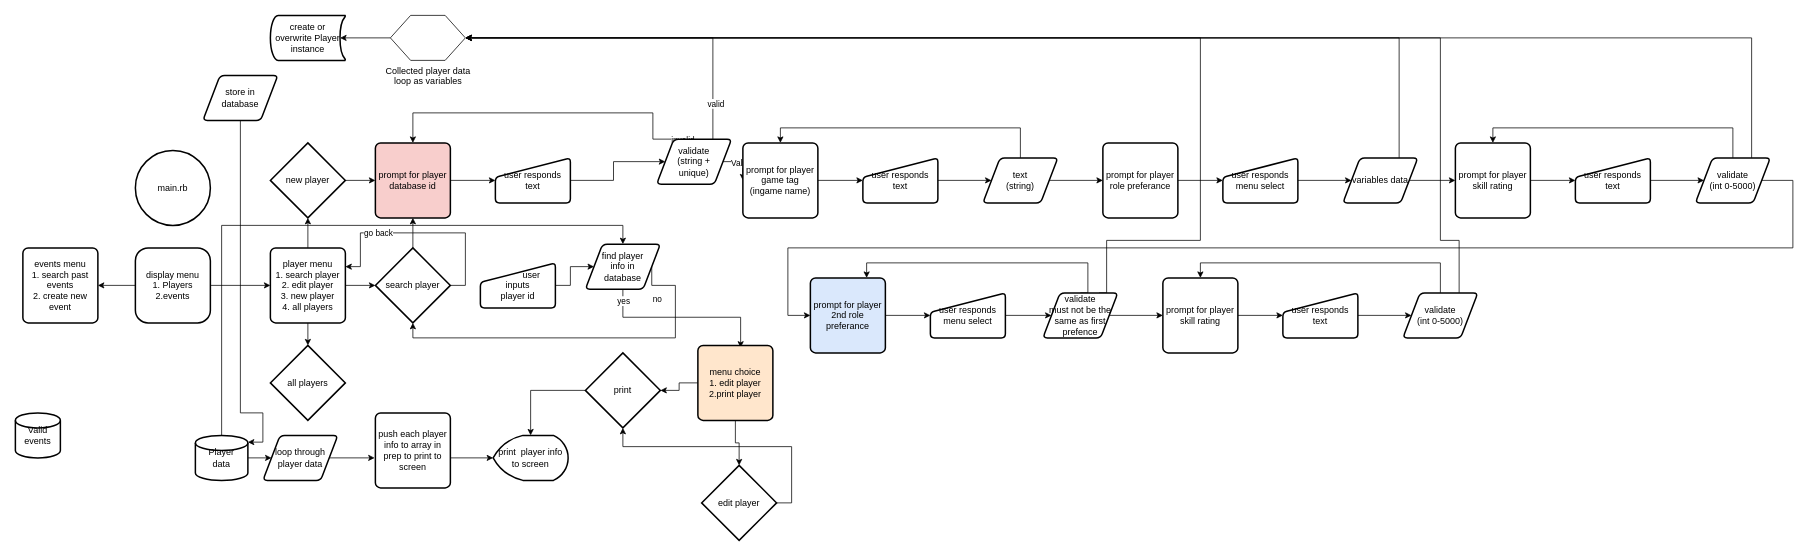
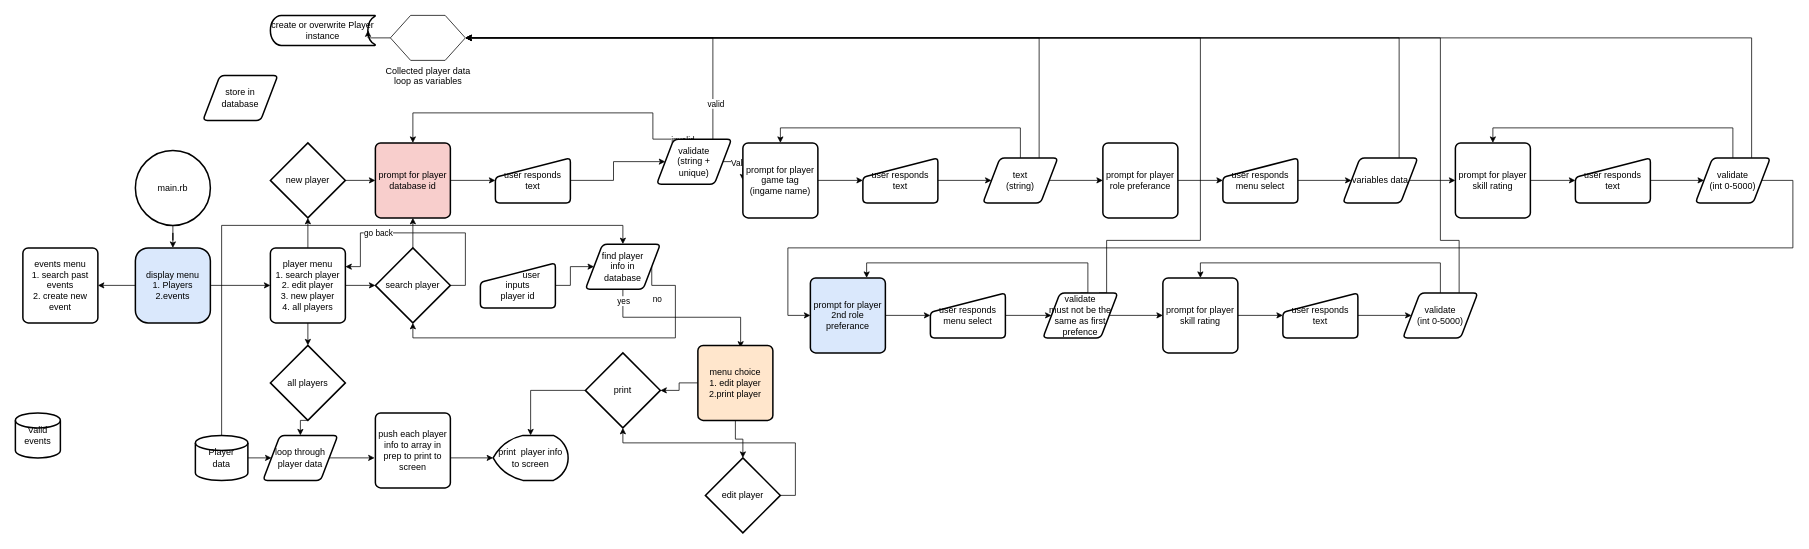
node "create or overwrite Player instance": size 75x45 -> 105x30
edge "text (string)" -> "Collected player data loop as variables": added
edge "main.rb" -> "display menu 1. Players 2.events": added
edge "store in database" -> "Player data": removed
node "display menu 1. Players 2.events": fillcolor #ffffff -> #dae8fc
edge "all players" -> "loop through player data": added
node "edit player": moved (739, 503) -> (743, 495)
